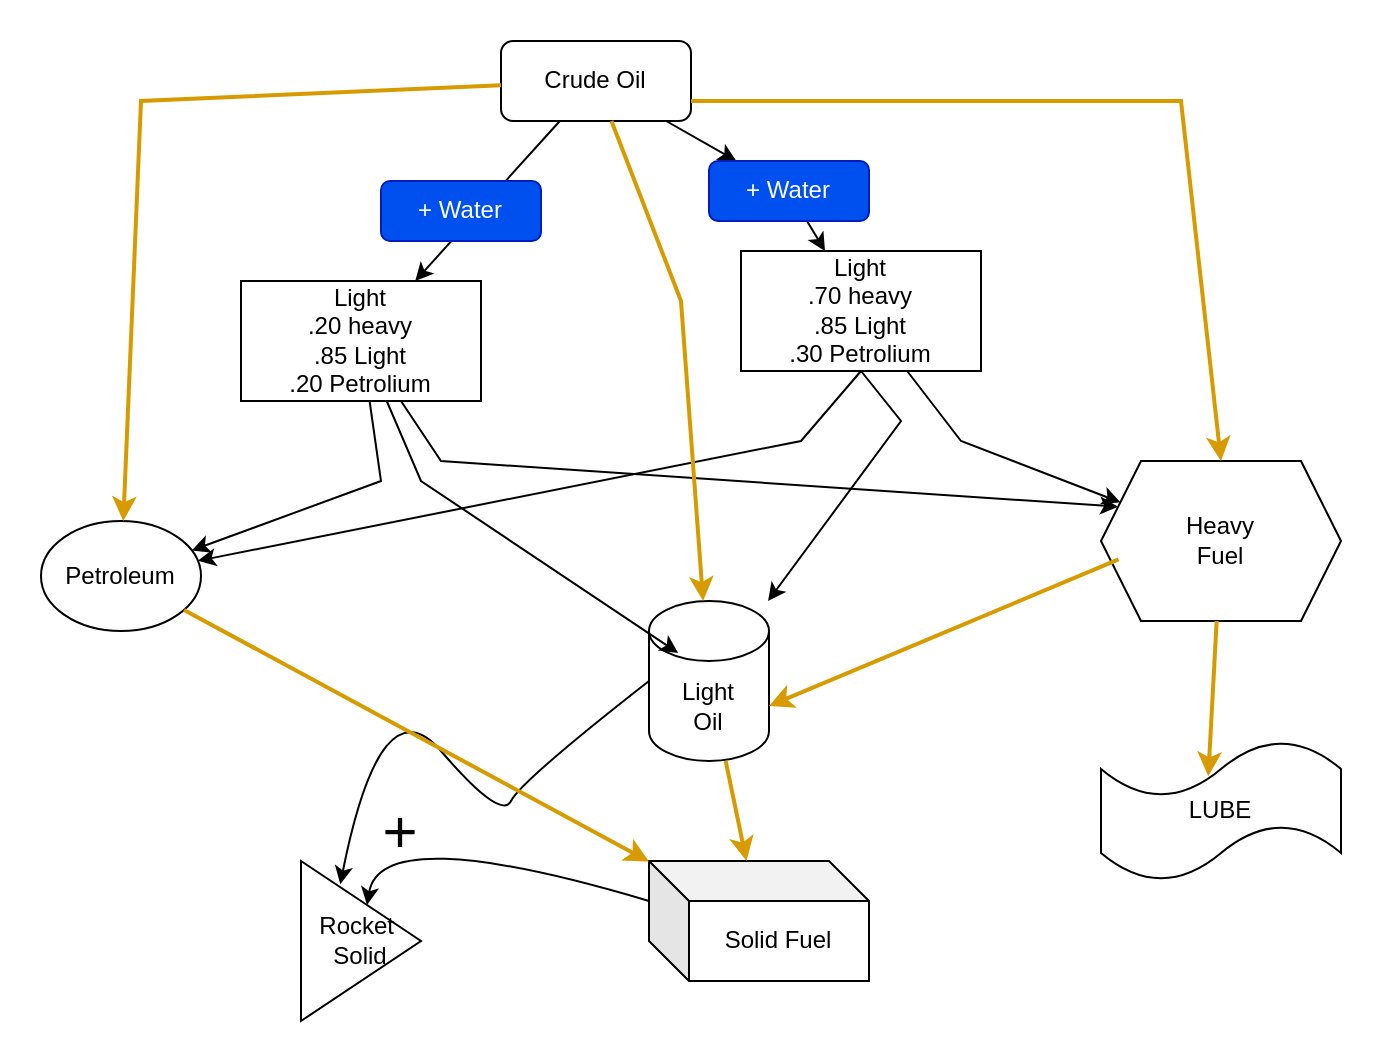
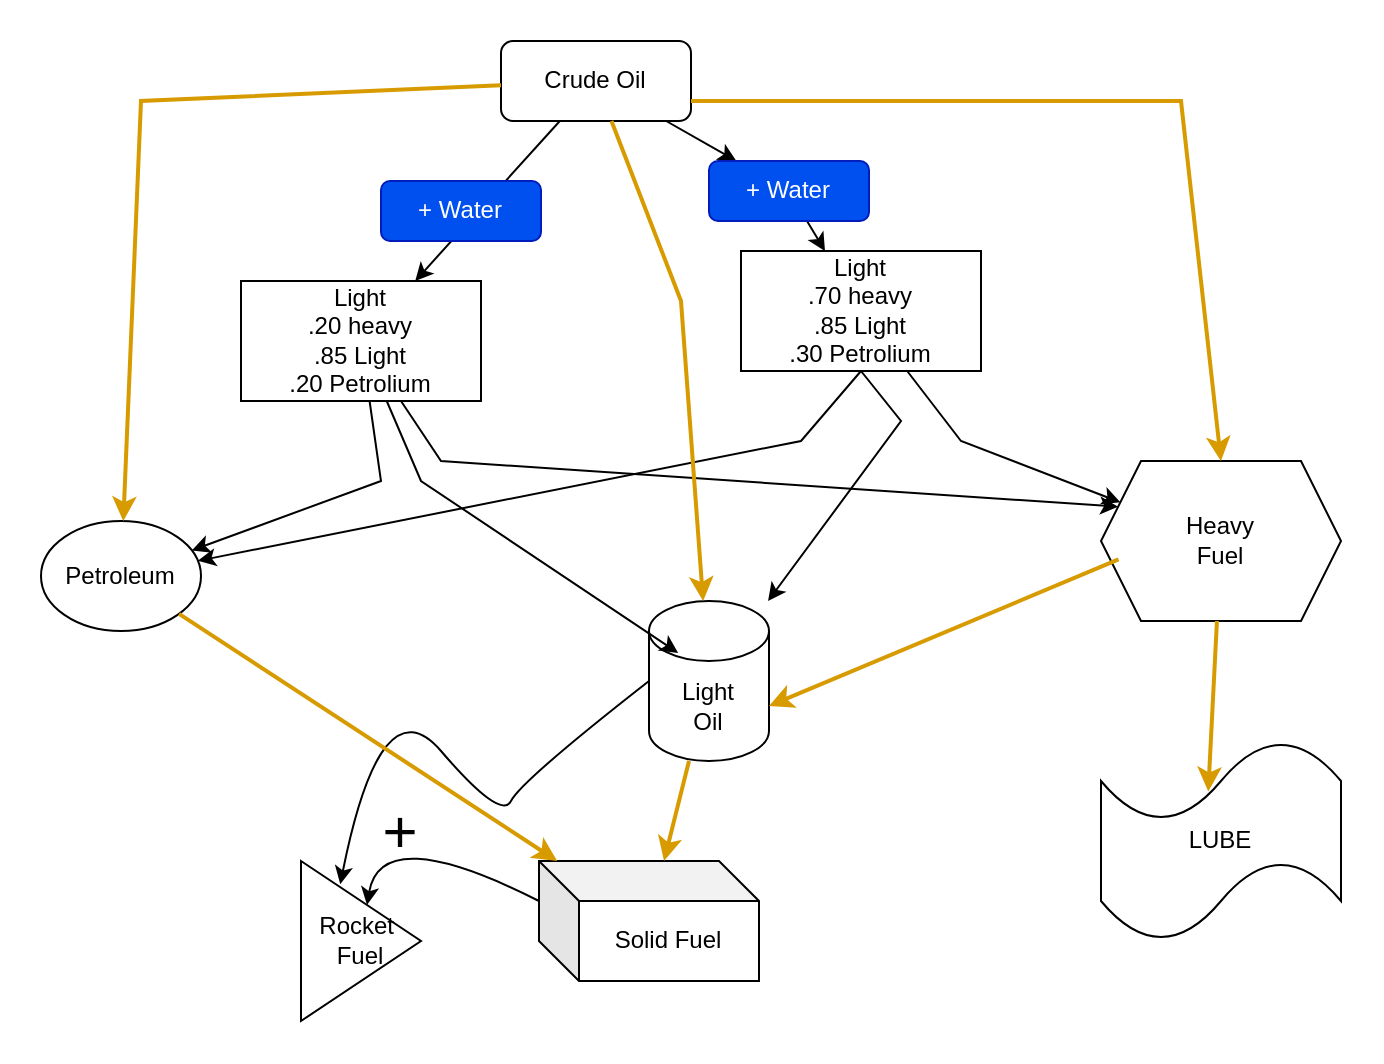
node "LUBE": size 240x140 -> 240x200
node "Solid Fuel": moved (759, 921) -> (649, 921)
node "Rocket Solid": label "Rocket Solid" -> "Rocket Fuel"
